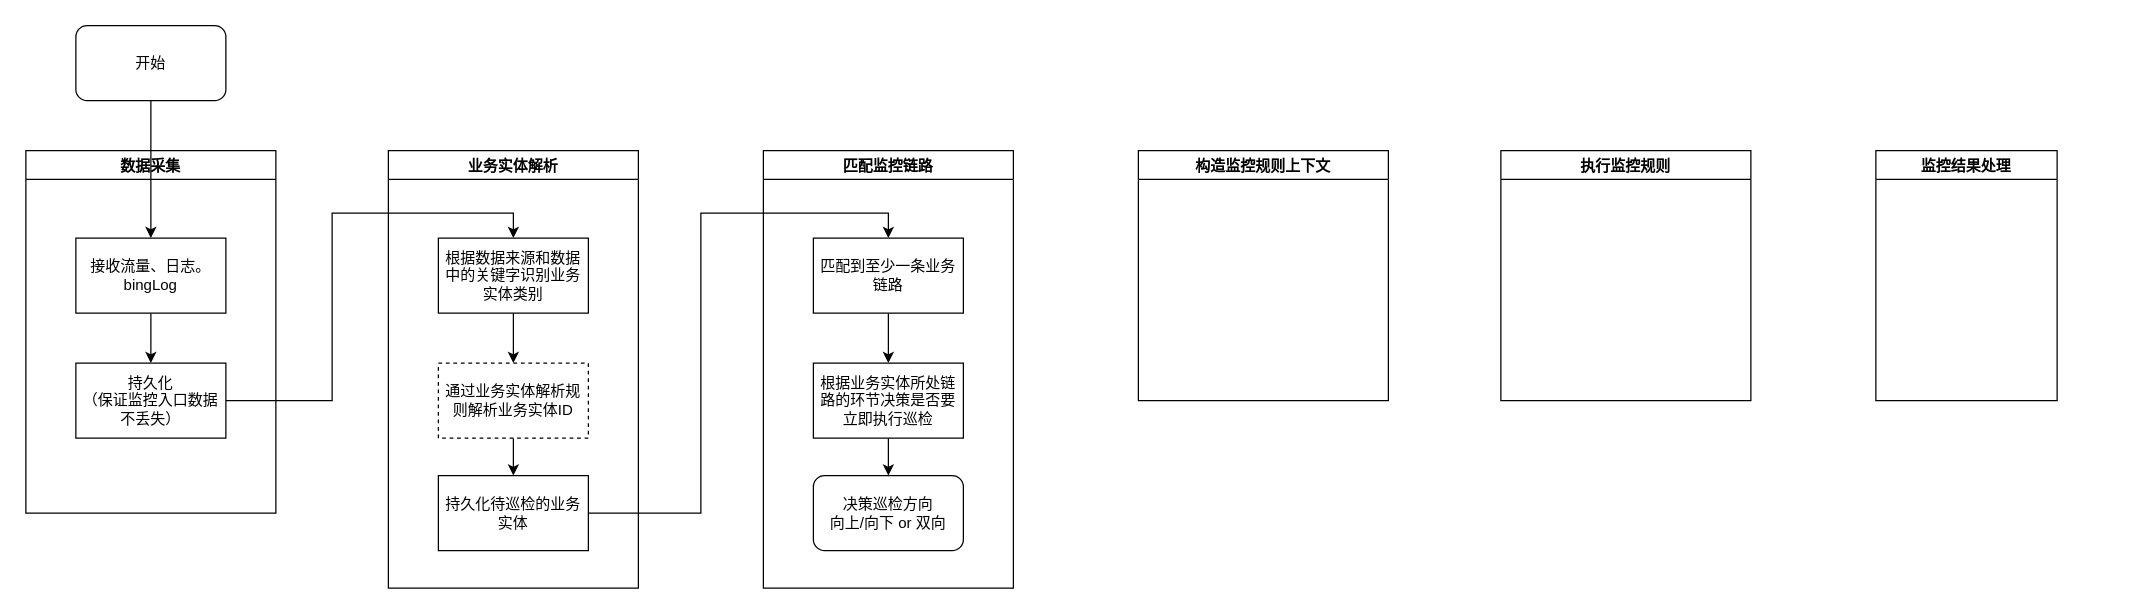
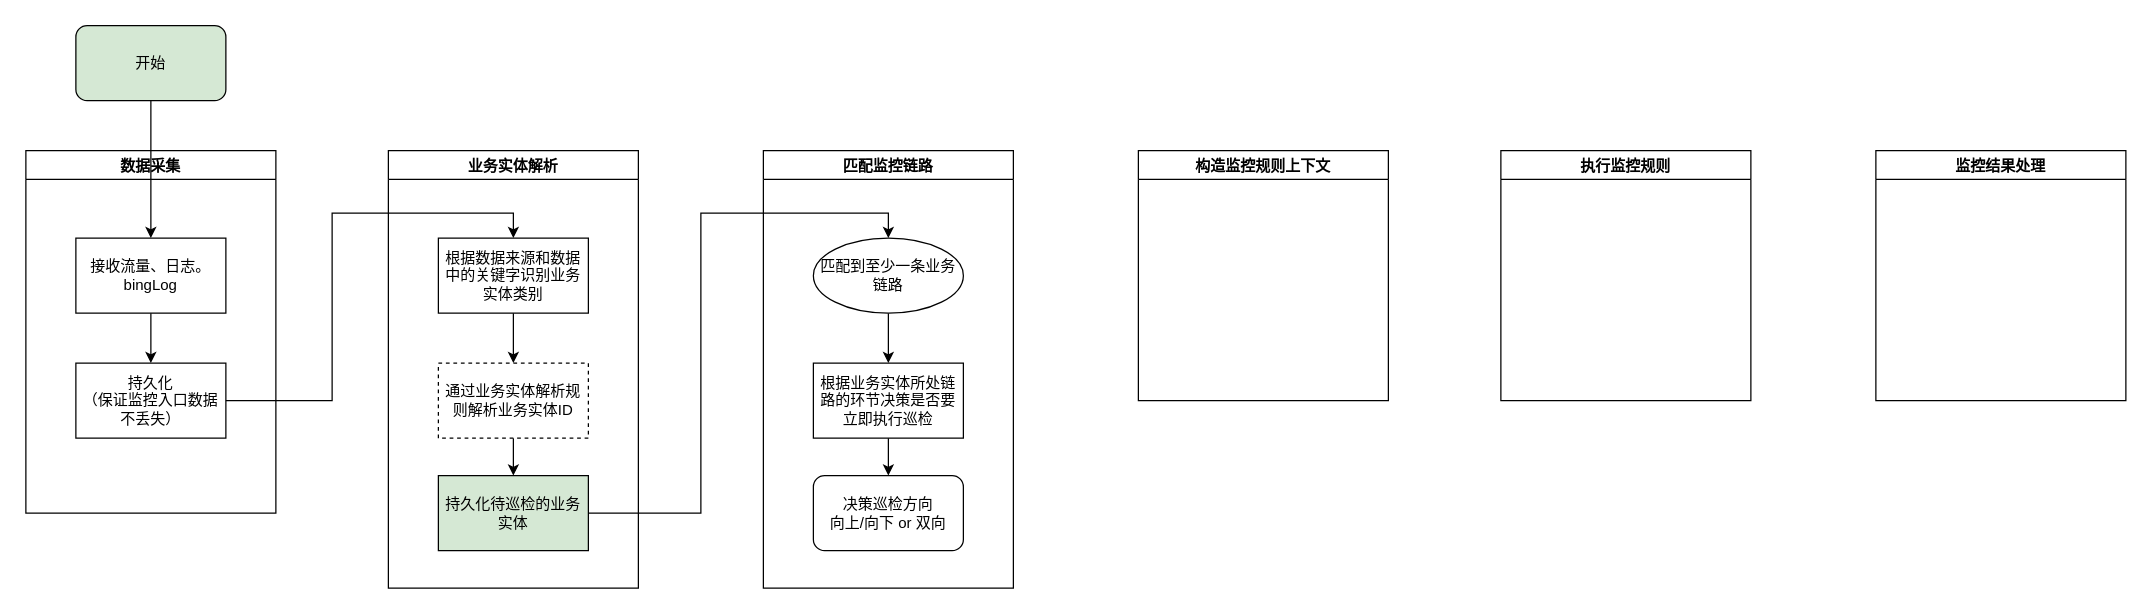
node "开始": fillcolor #ffffff -> #d5e8d4
node "匹配到至少一条业务链路": shape rectangle -> ellipse
node "监控结果处理": size 181x250 -> 250x250
node "持久化待巡检的业务实体": fillcolor #ffffff -> #d5e8d4
